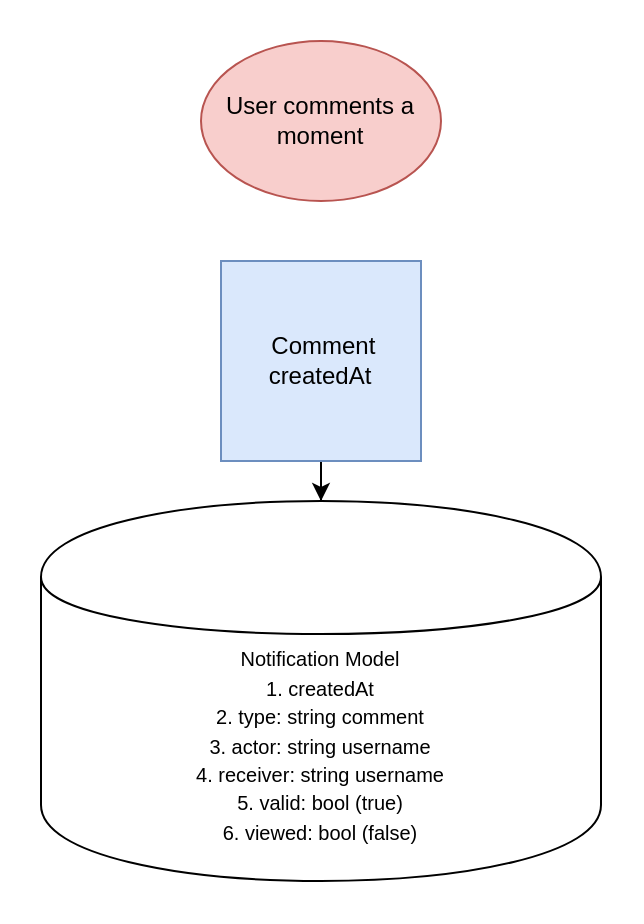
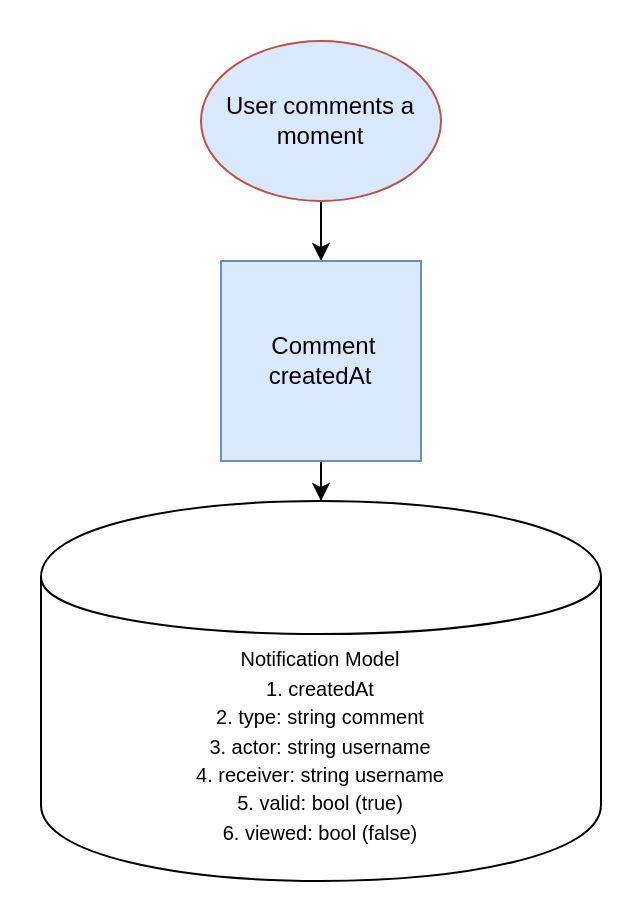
node "User comments a moment": fillcolor #f8cecc -> #dae8fc
edge "User comments a moment" -> "Comment createdAt": added
